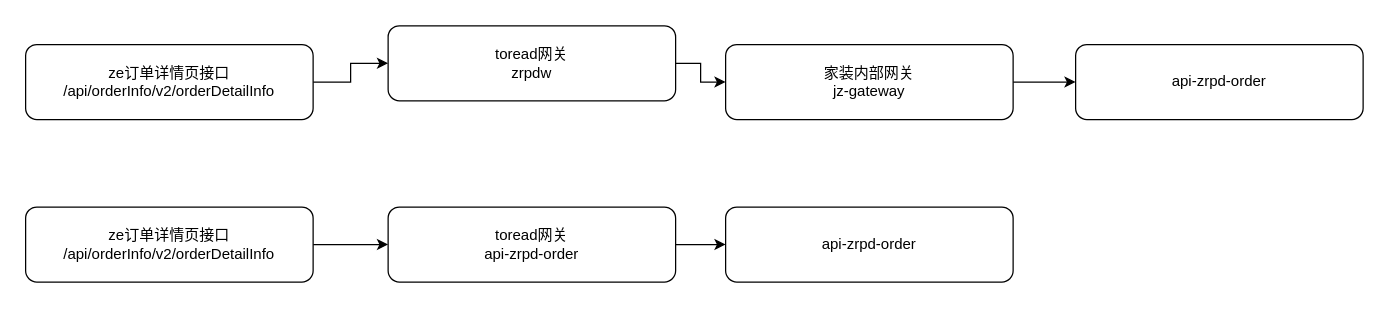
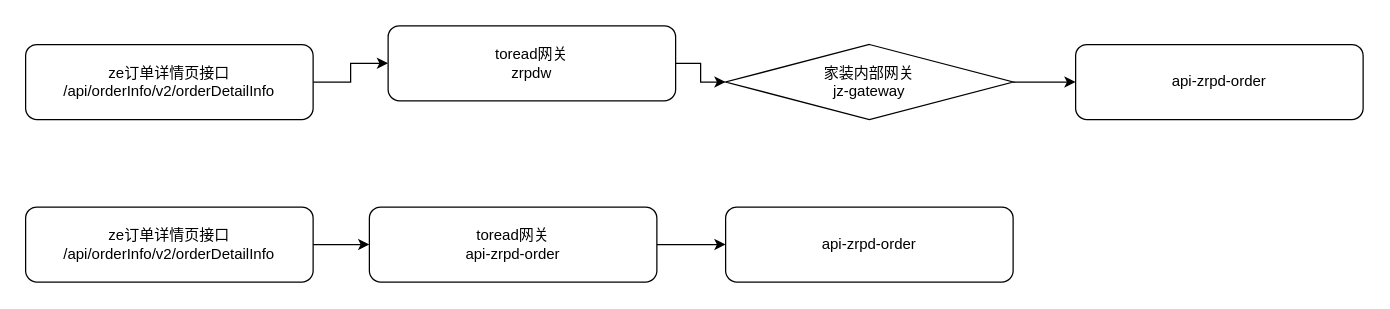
node "家装内部网关 jz-gateway": shape rounded rectangle -> diamond
node "toread网关 api-zrpd-order": moved (532, 244) -> (513, 244)
